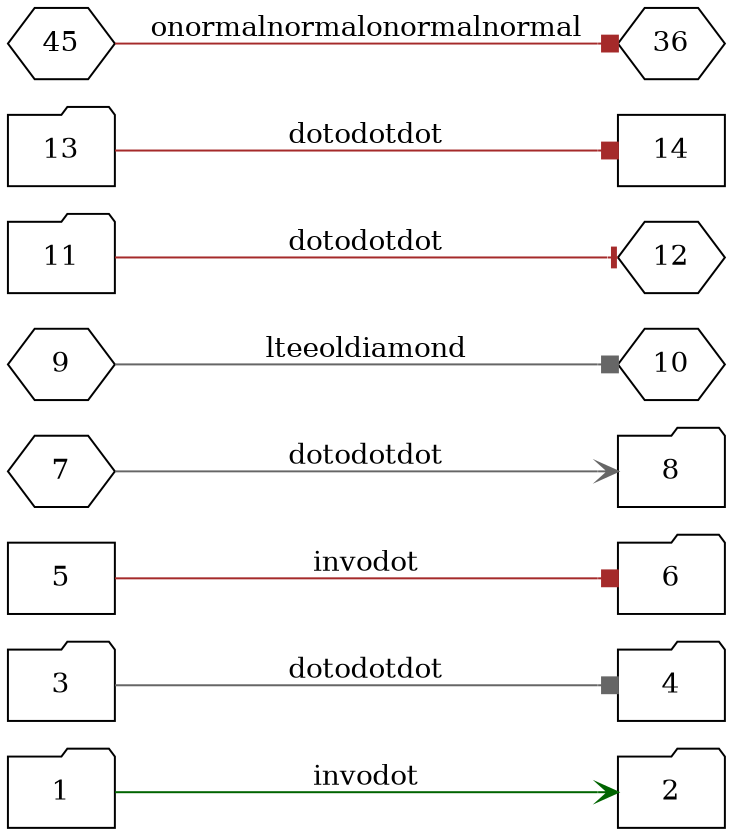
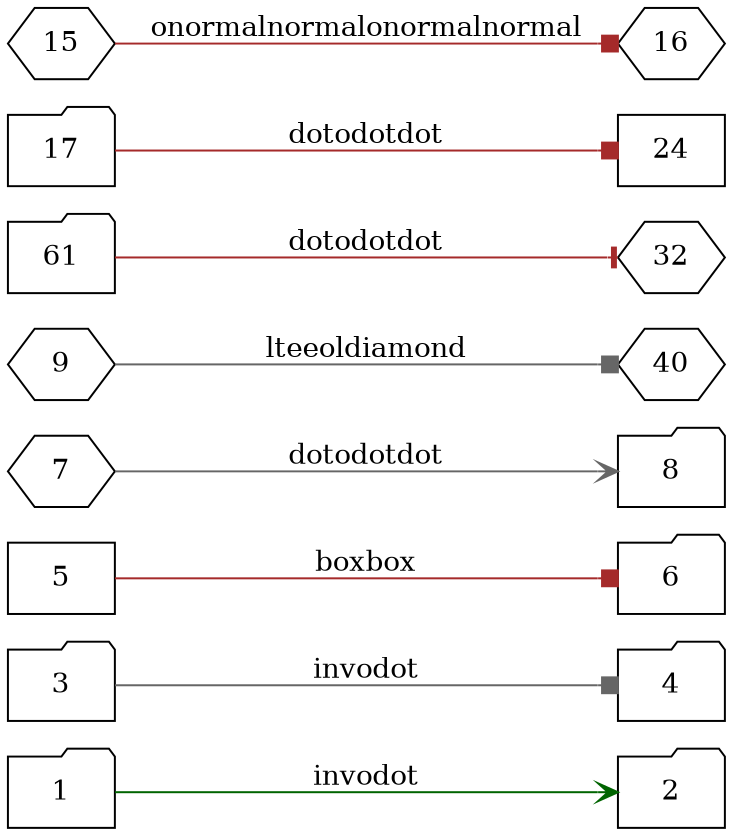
node "45": label "45" -> "15"
node "36": label "36" -> "16"
node "13": label "13" -> "17"
node "14": label "14" -> "24"
node "11": label "11" -> "61"
node "12": label "12" -> "32"
node "10": label "10" -> "40"
edge "5" -> "6": label "invodot" -> "boxbox"
edge "3" -> "4": label "dotodotdot" -> "invodot"
